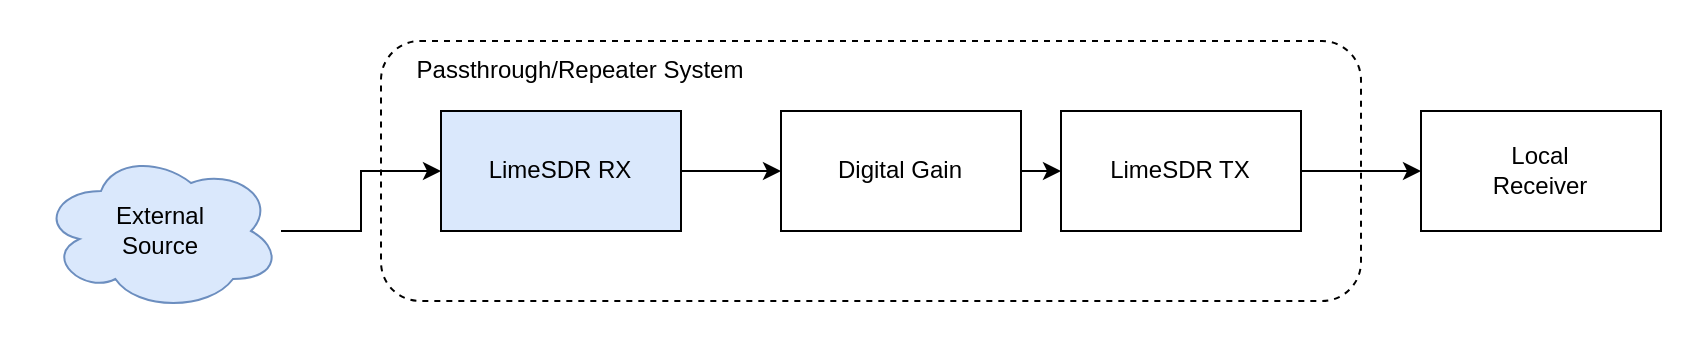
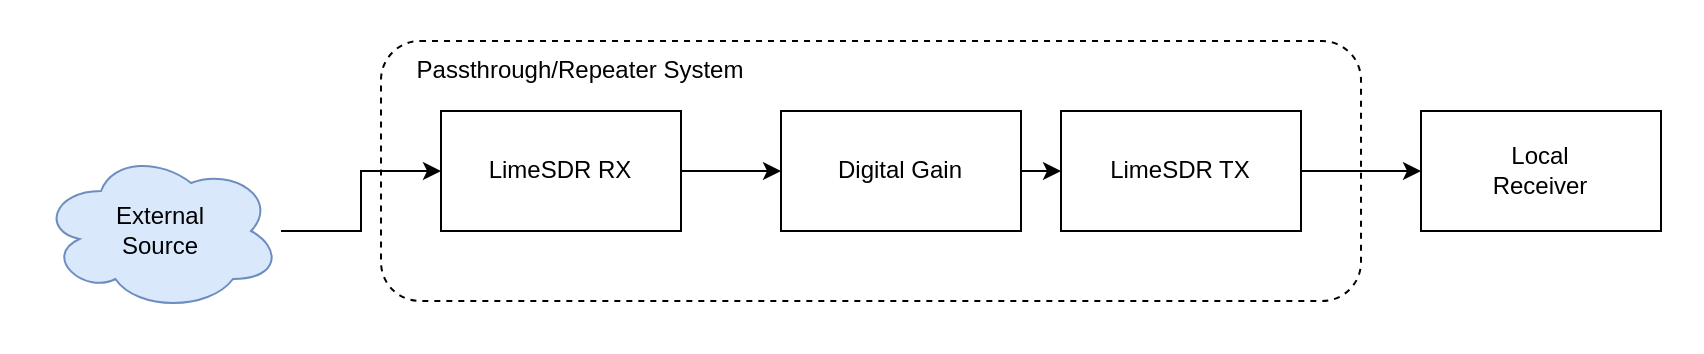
node "LimeSDR RX": fillcolor #dae8fc -> #ffffff
